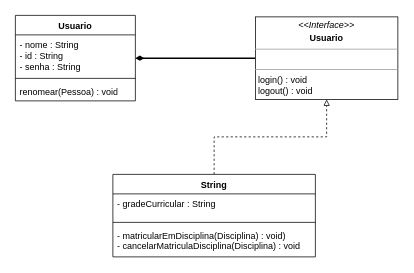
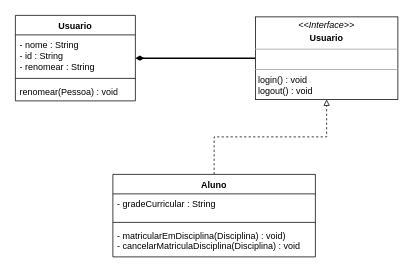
node "- nome : String - id : String - senha : String": label "- nome : String - id : String - senha : String" -> "- nome : String - id : String - renomear : String"
node "String": label "String" -> "Aluno"
